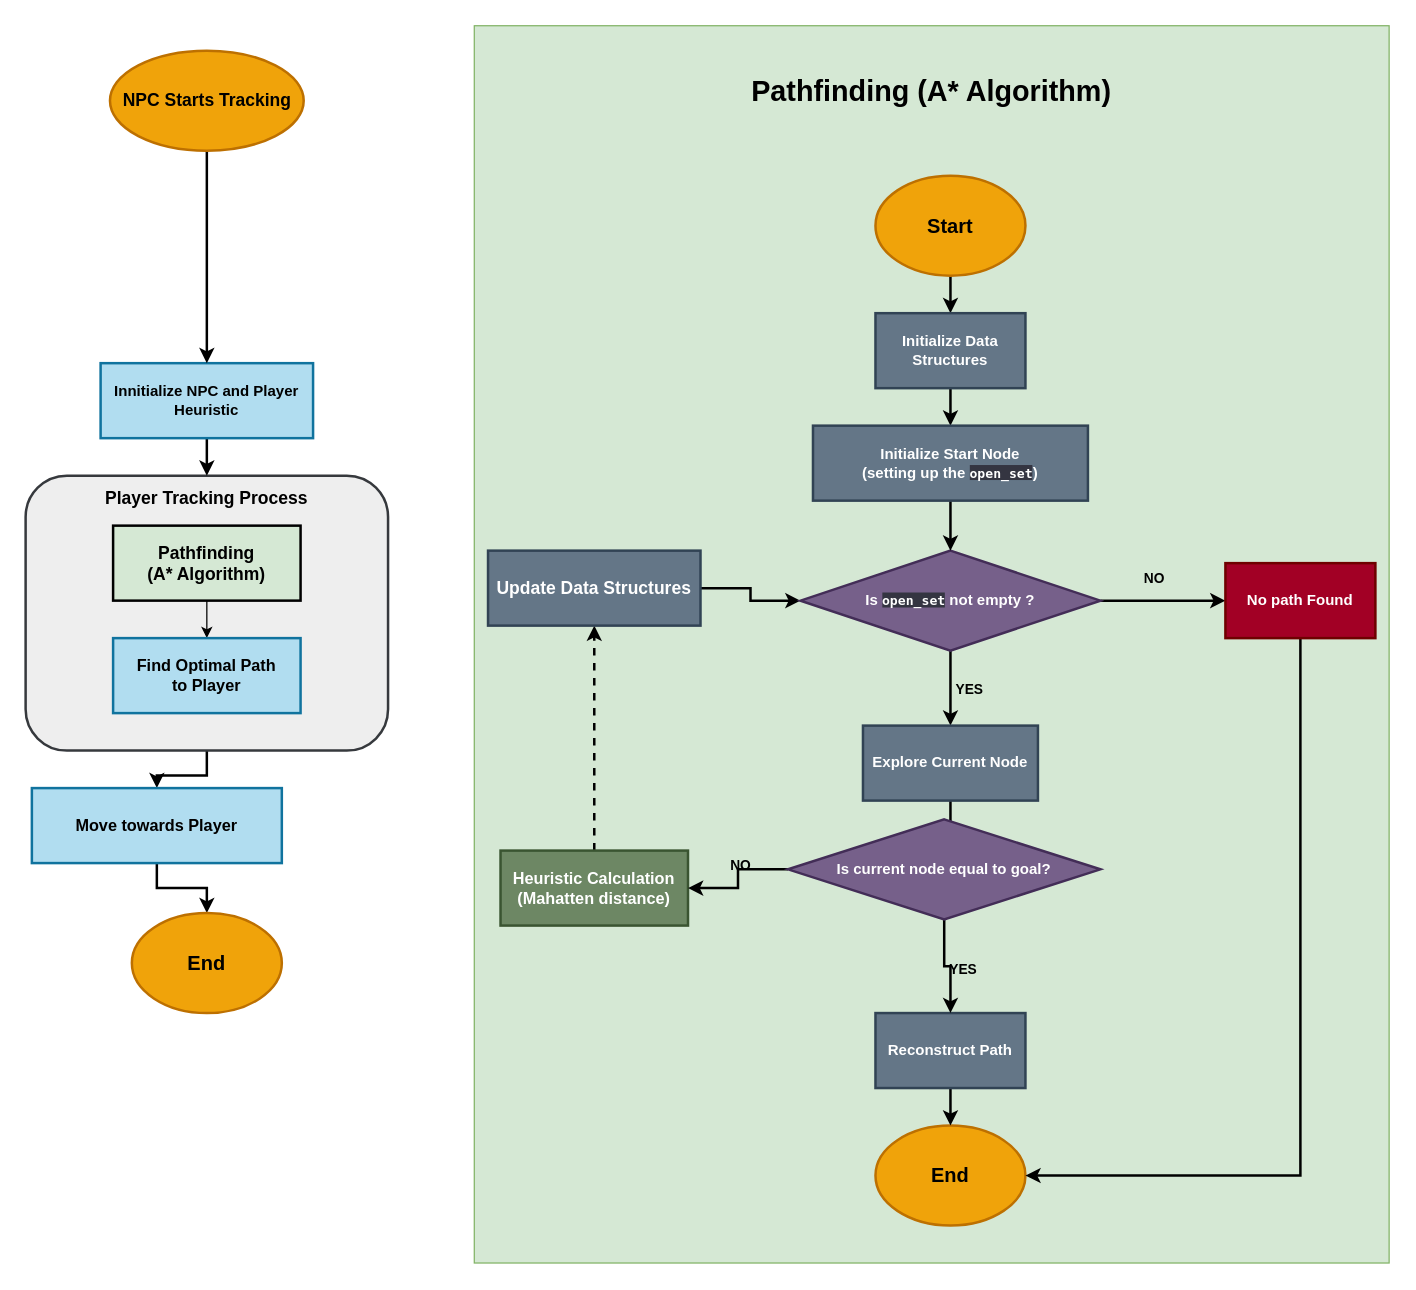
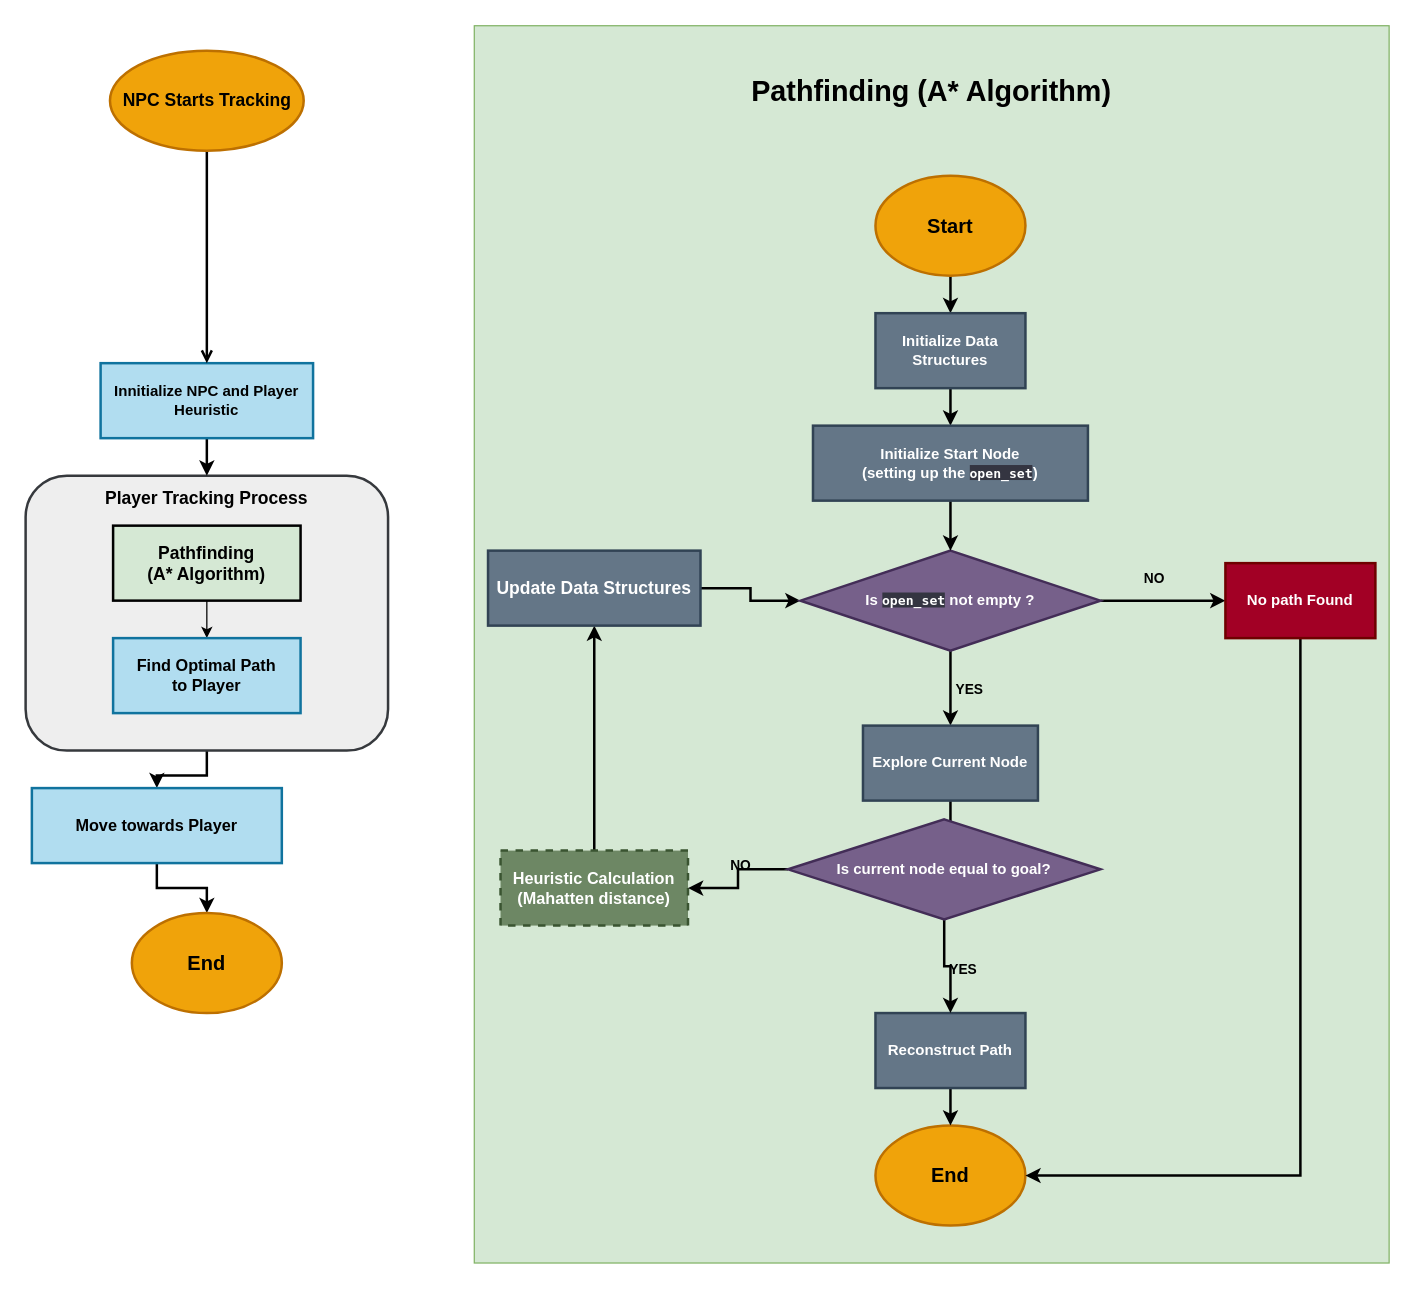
edge "NPC Starts Tracking" -> "Innitialize NPC and Player Heuristic": arrowhead classic -> open
edge "Heuristic Calculation (Mahatten distance)" -> "Update Data Structures": style dashed -> solid
node "Heuristic Calculation (Mahatten distance)": style solid -> dashed
